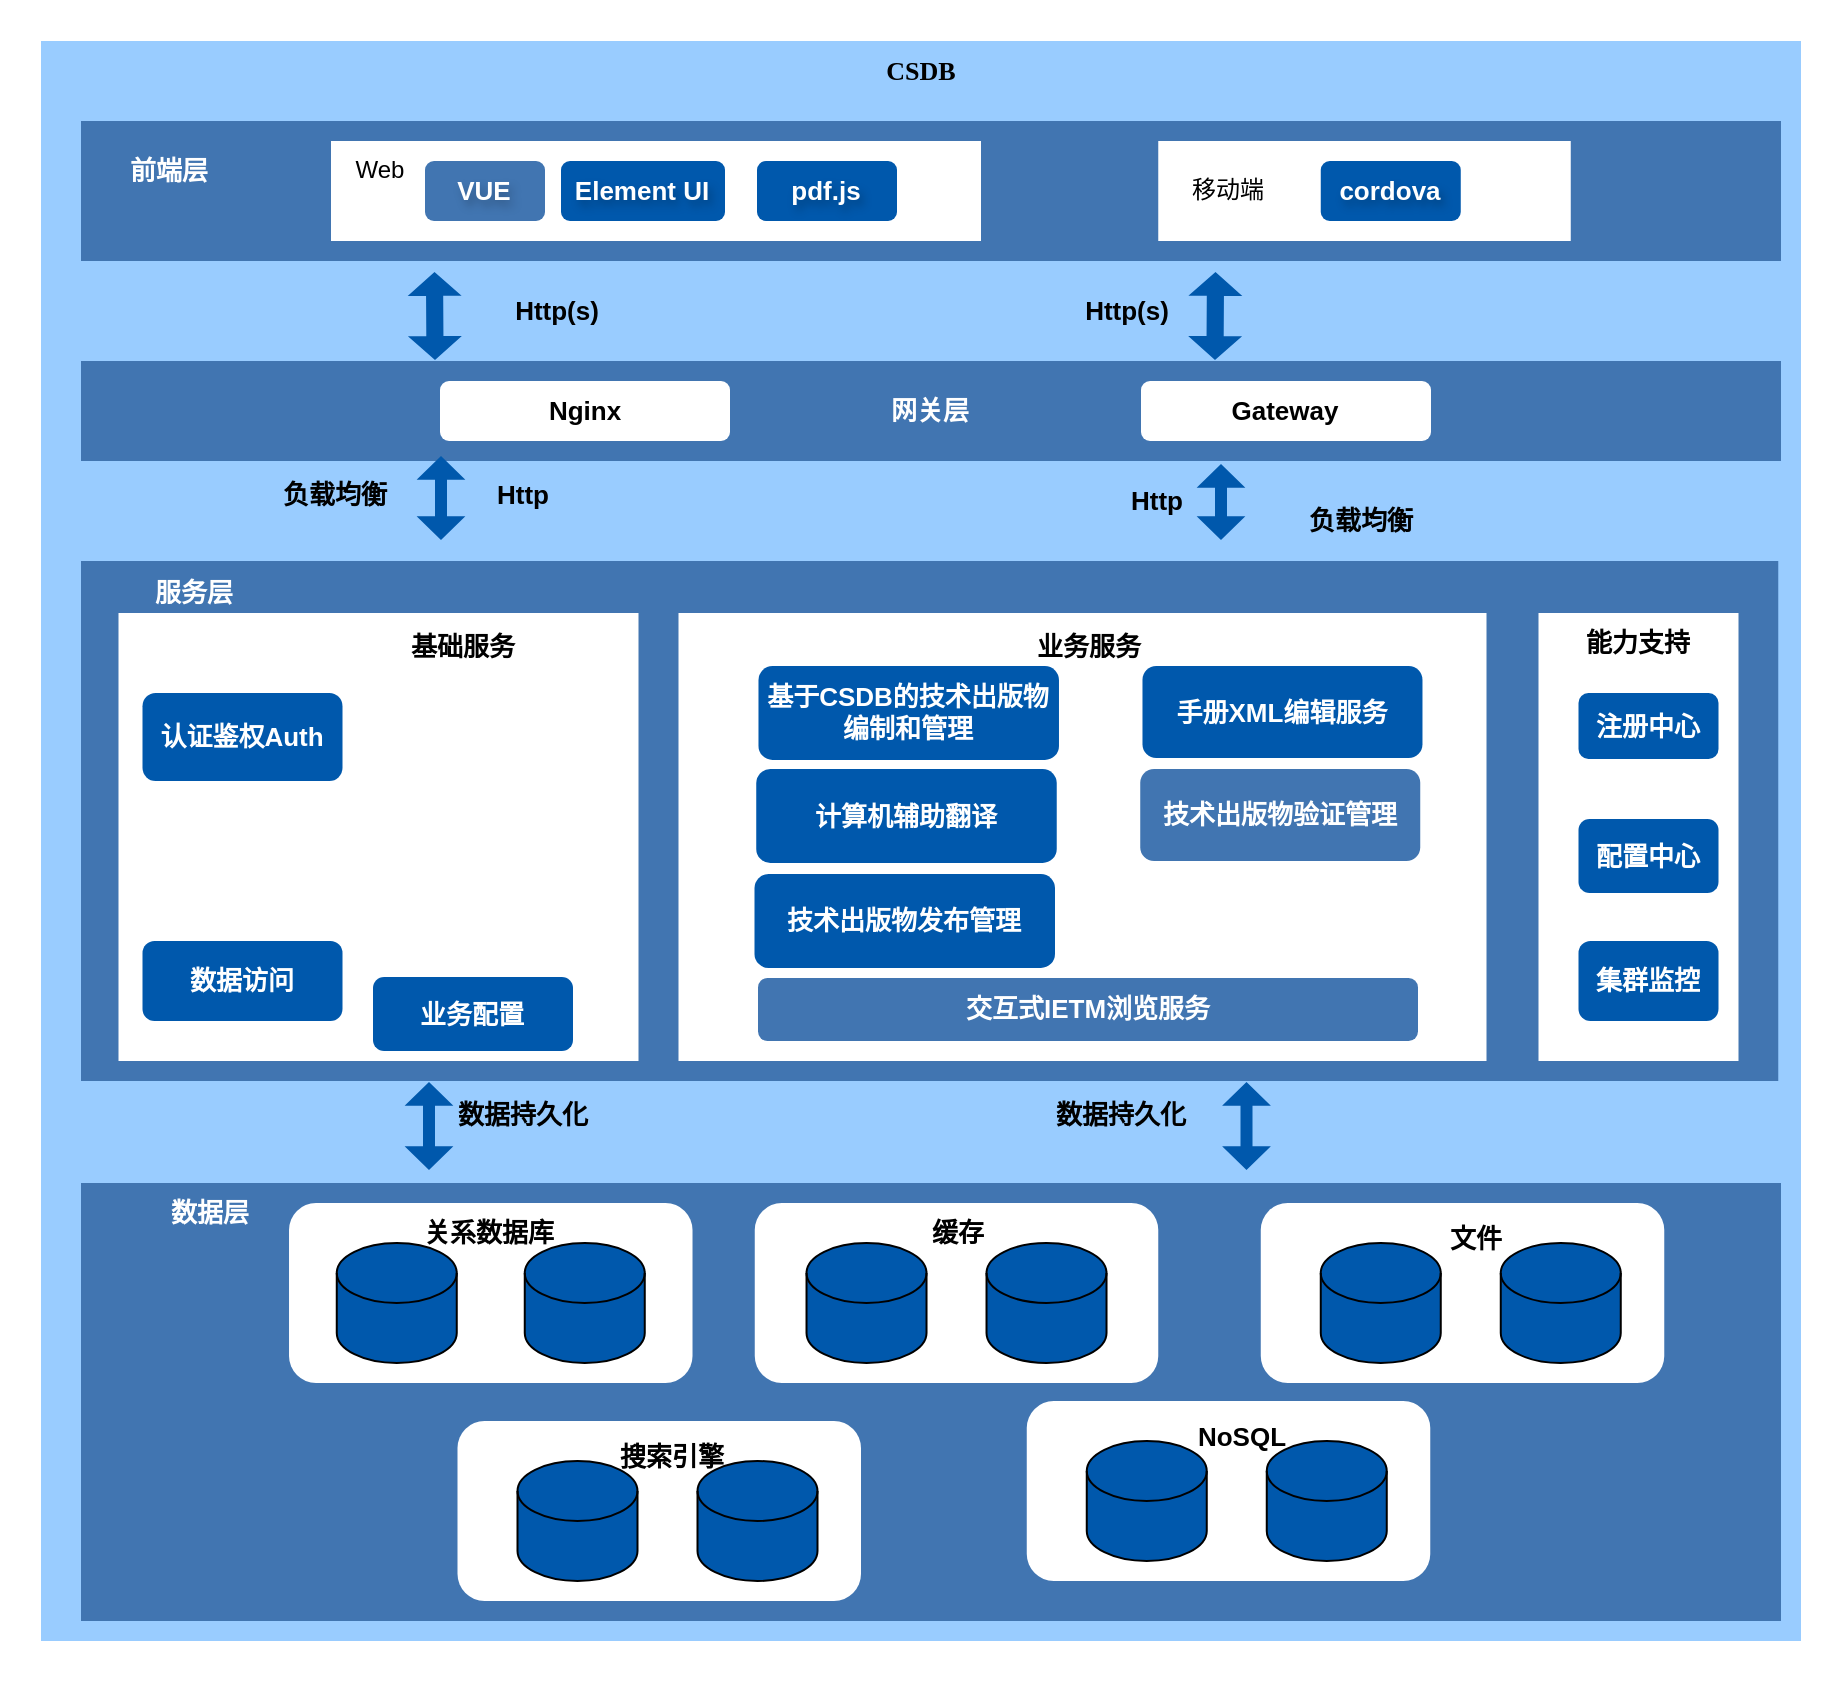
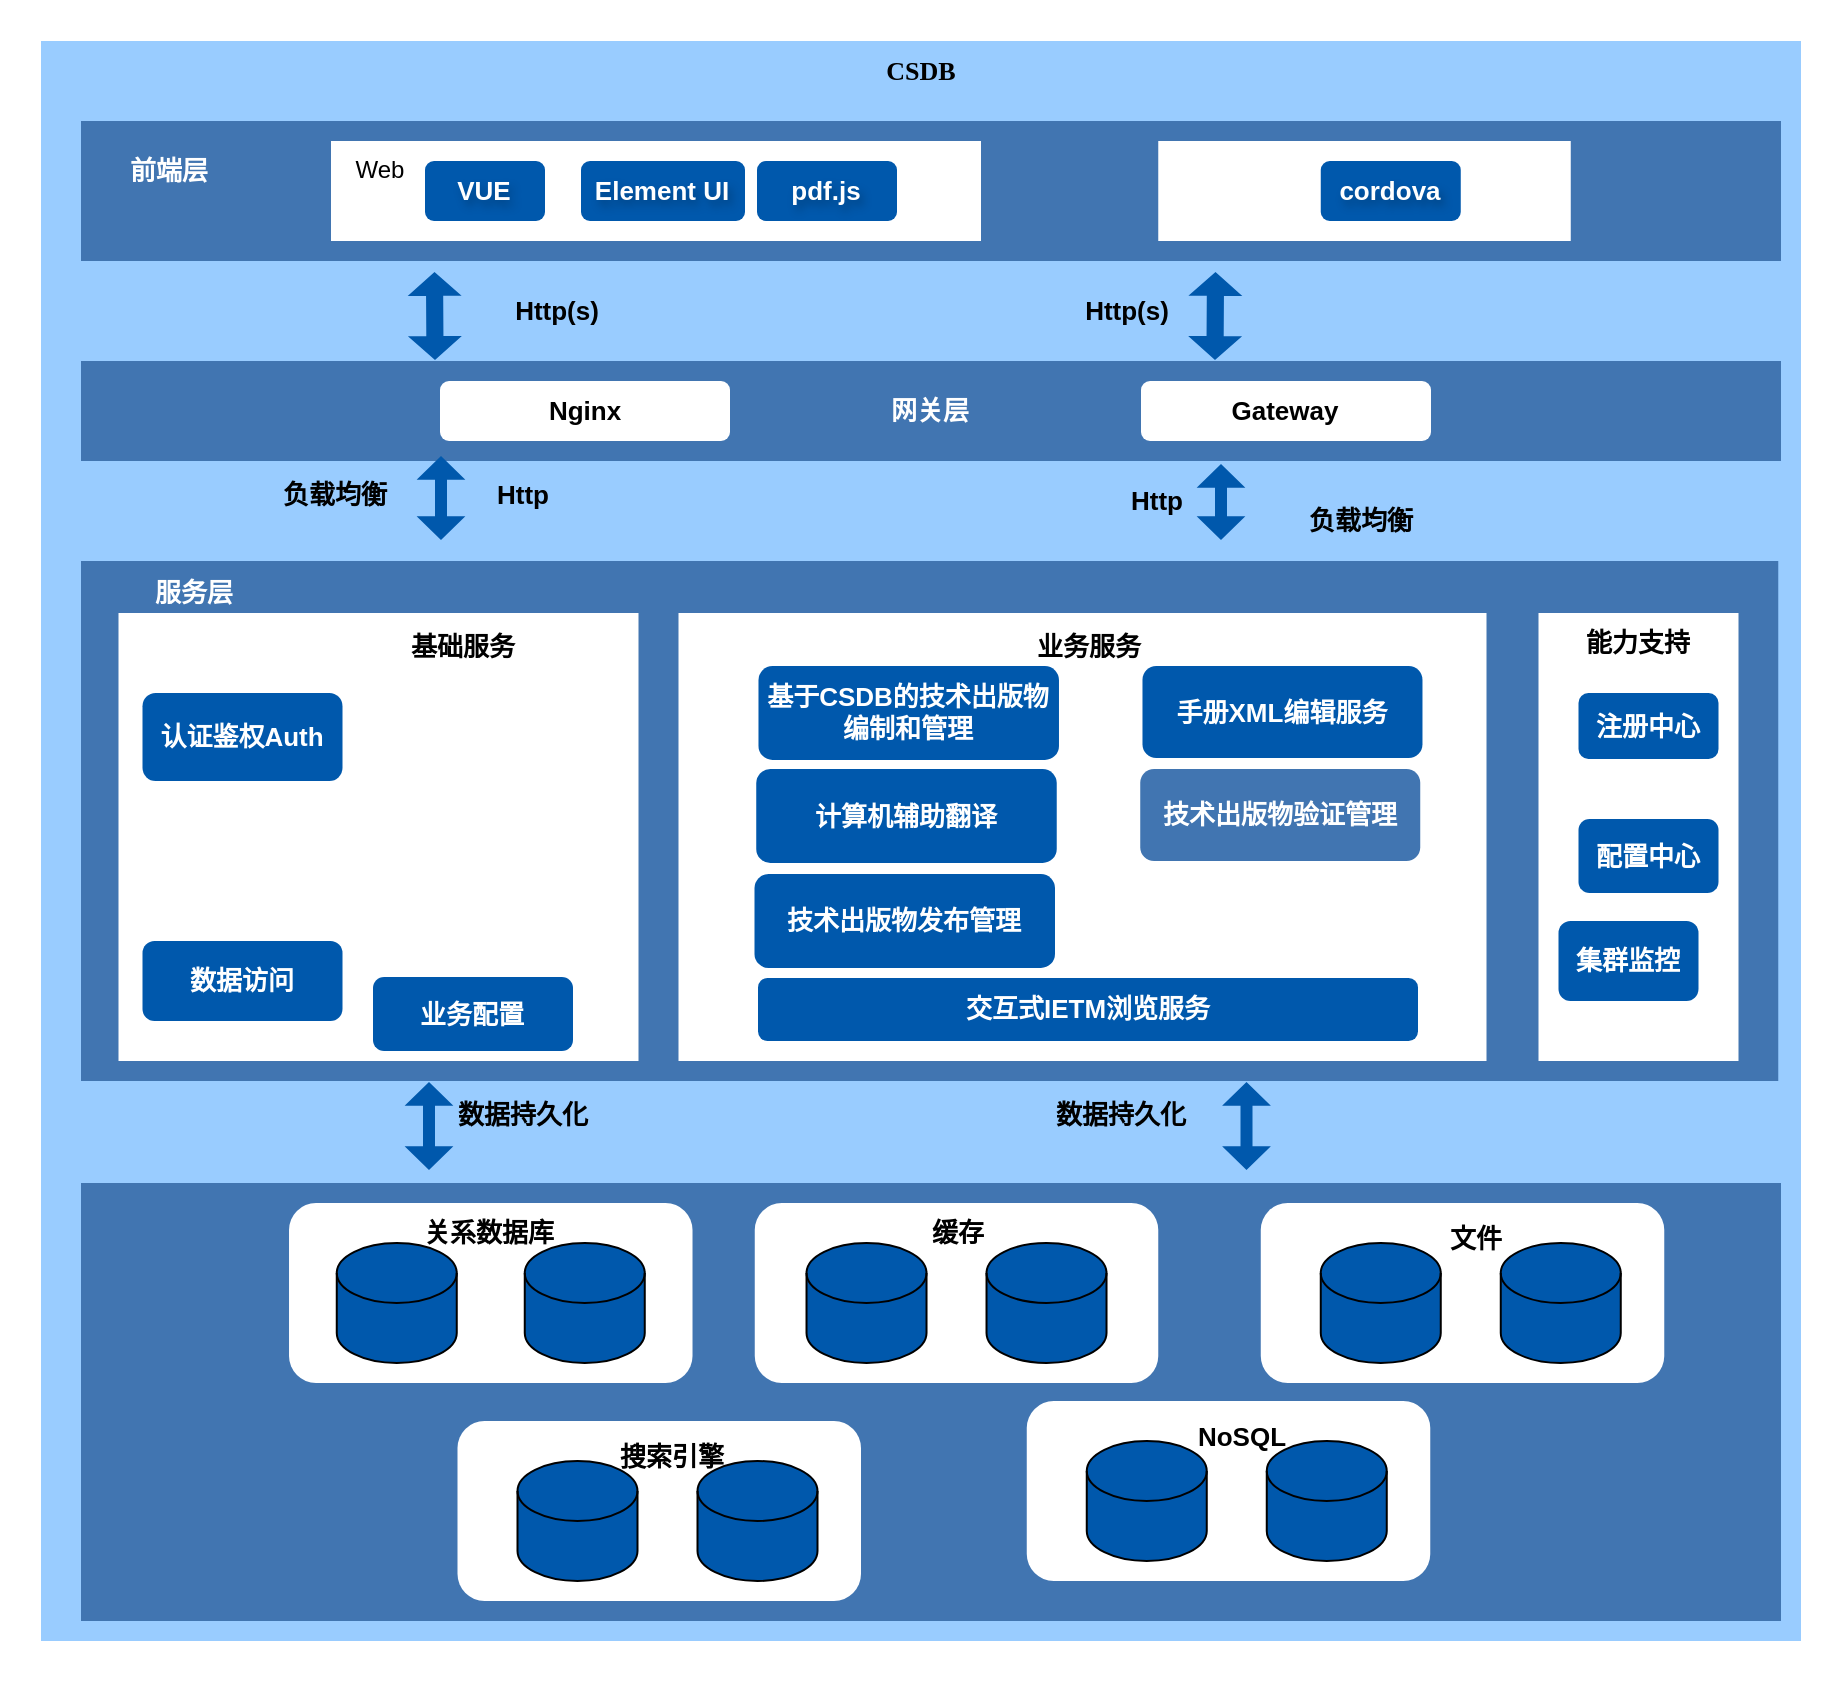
node "VUE": fillcolor #4175b1 -> #0058ac
node "Element UI": moved (643, 191) -> (663, 191)
node "移动端": removed
node "集群监控": moved (1649, 981) -> (1629, 961)
node "交互式IETM浏览服务": fillcolor #4175b1 -> #0058ac
node "数据层": removed
